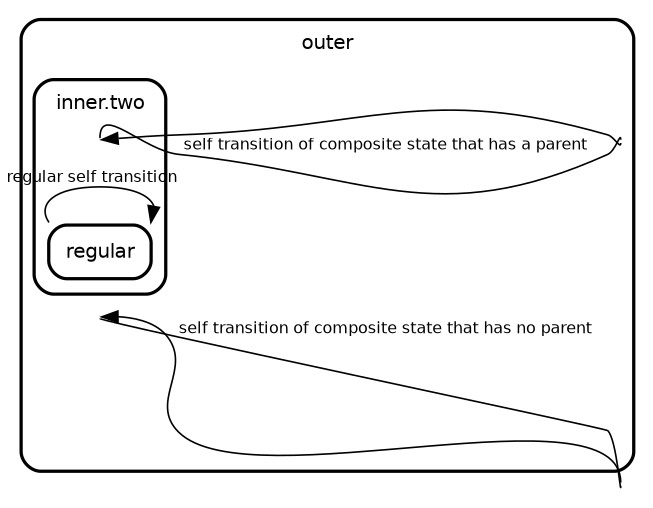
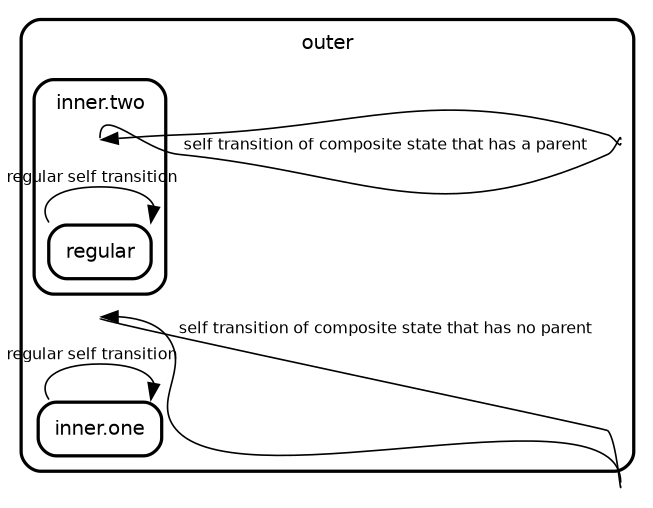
node "inner.one": added
